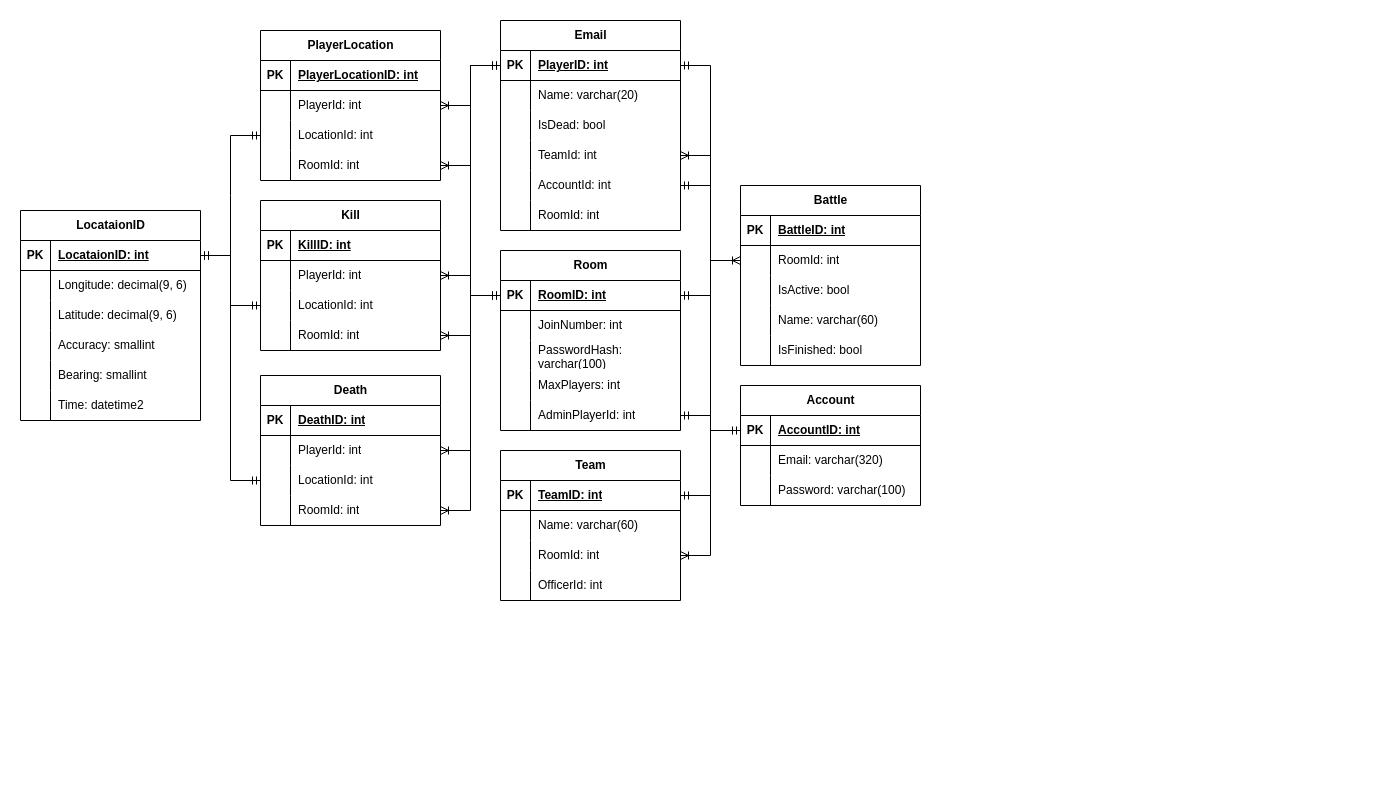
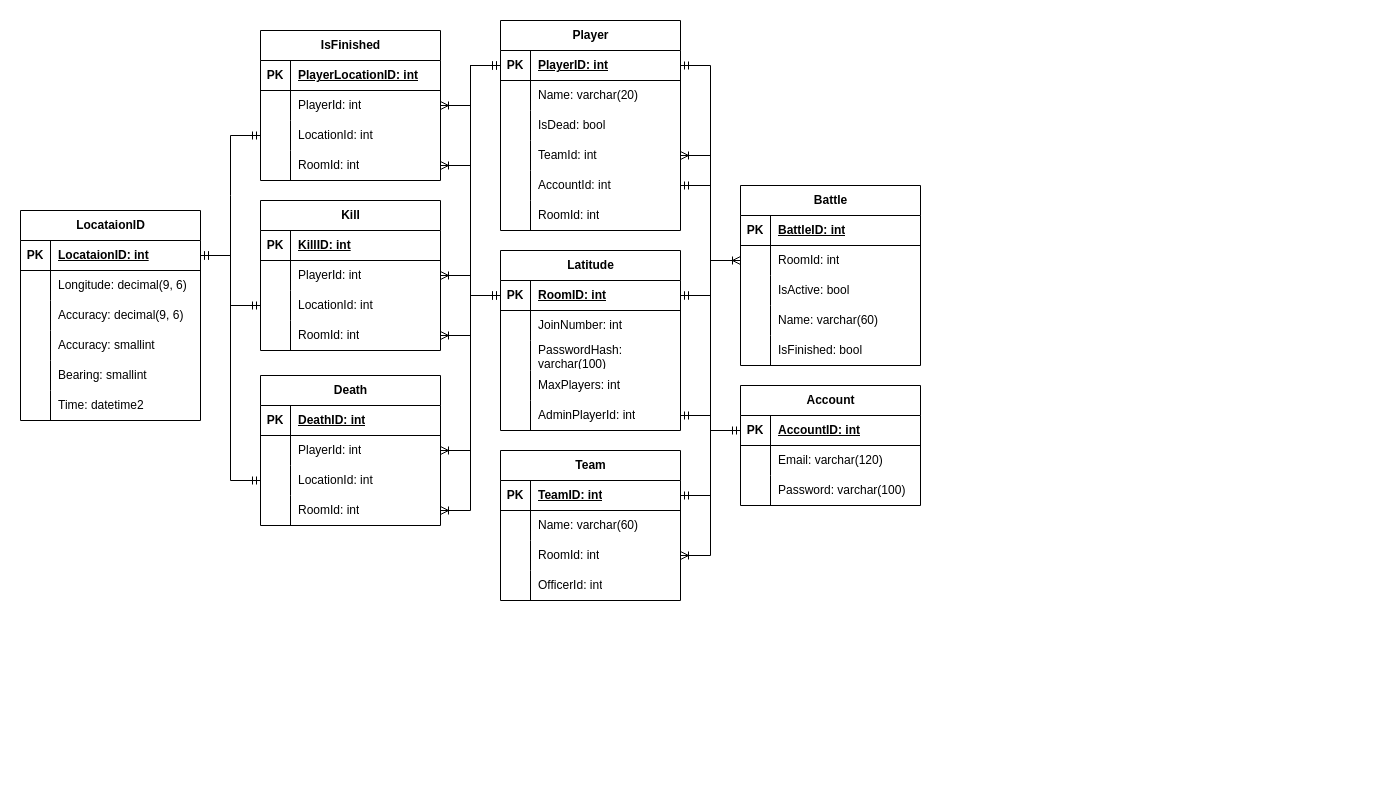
node "Email": label "Email" -> "Player"
node "PlayerLocation": label "PlayerLocation" -> "IsFinished"
node "Room": label "Room" -> "Latitude"
node "Latitude: decimal(9, 6)": label "Latitude: decimal(9, 6)" -> "Accuracy: decimal(9, 6)"
node "Email: varchar(320)": label "Email: varchar(320)" -> "Email: varchar(120)"
